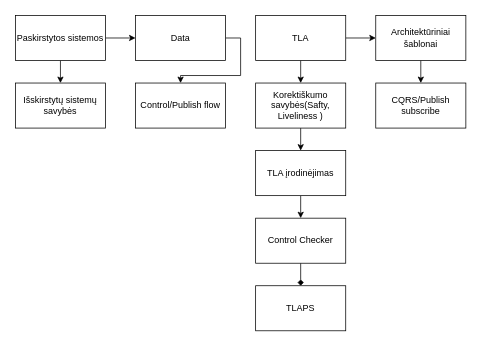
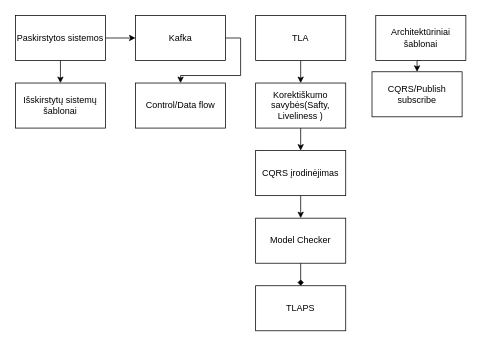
node "Data": label "Data" -> "Kafka"
edge "TLA" -> "Architektūriniai šablonai": removed
node "Išskirstytų sistemų savybės": label "Išskirstytų sistemų savybės" -> "Išskirstytų sistemų šablonai"
node "Control/Publish flow": label "Control/Publish flow" -> "Control/Data flow"
node "CQRS/Publish subscribe": moved (420, 105) -> (417, 94)
node "TLA įrodinėjimas": label "TLA įrodinėjimas" -> "CQRS įrodinėjimas"
node "Control Checker": label "Control Checker" -> "Model Checker"
